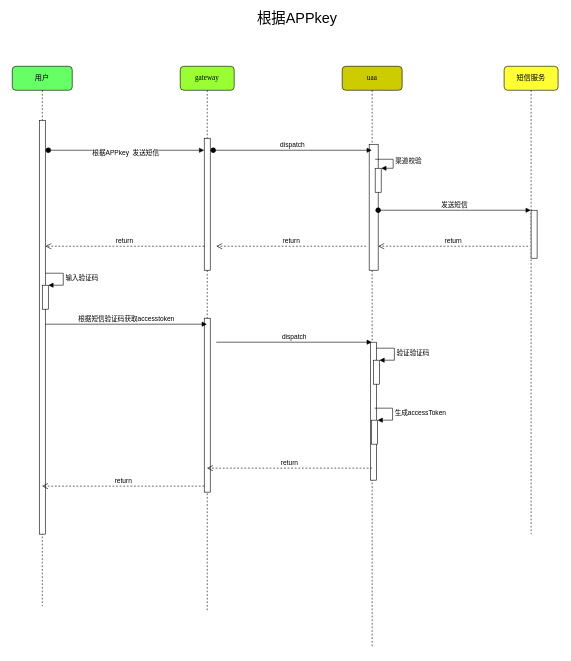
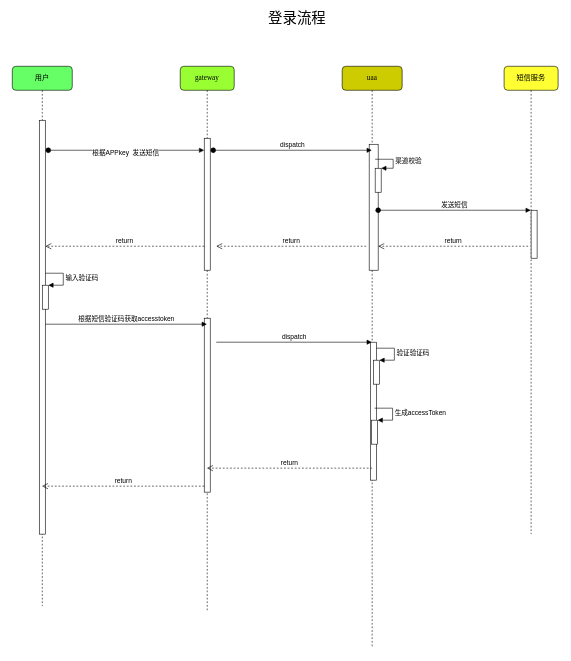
node "根据APPkey": label "根据APPkey" -> "登录流程"
